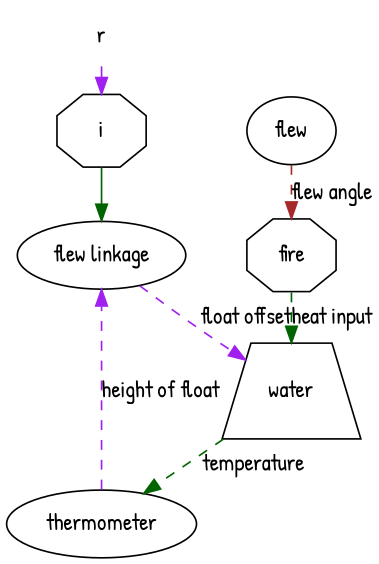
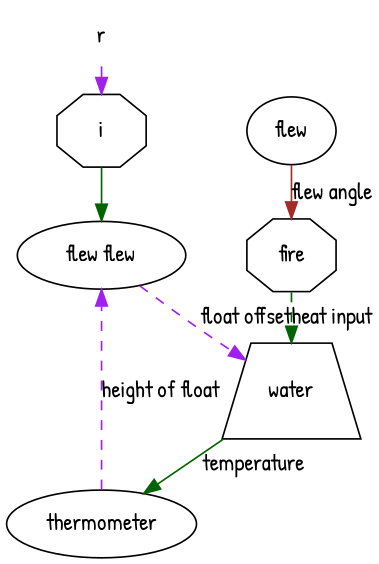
edge "flew" -> "fire": style dashed -> solid
node "flew linkage": label "flew linkage" -> "flew flew"
edge "water" -> "thermometer": style dashed -> solid
